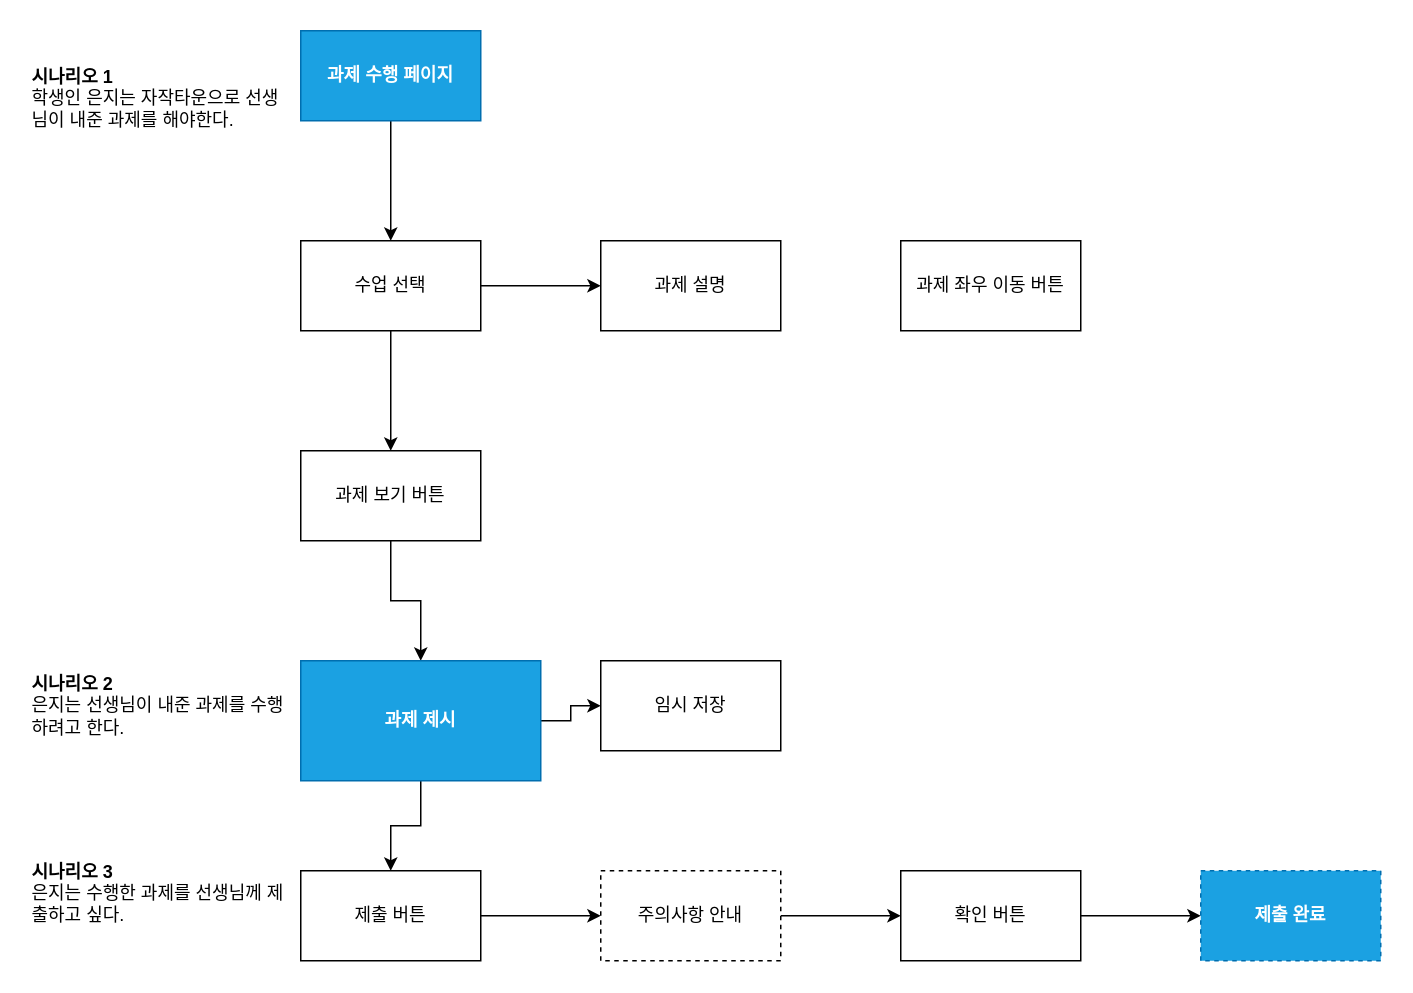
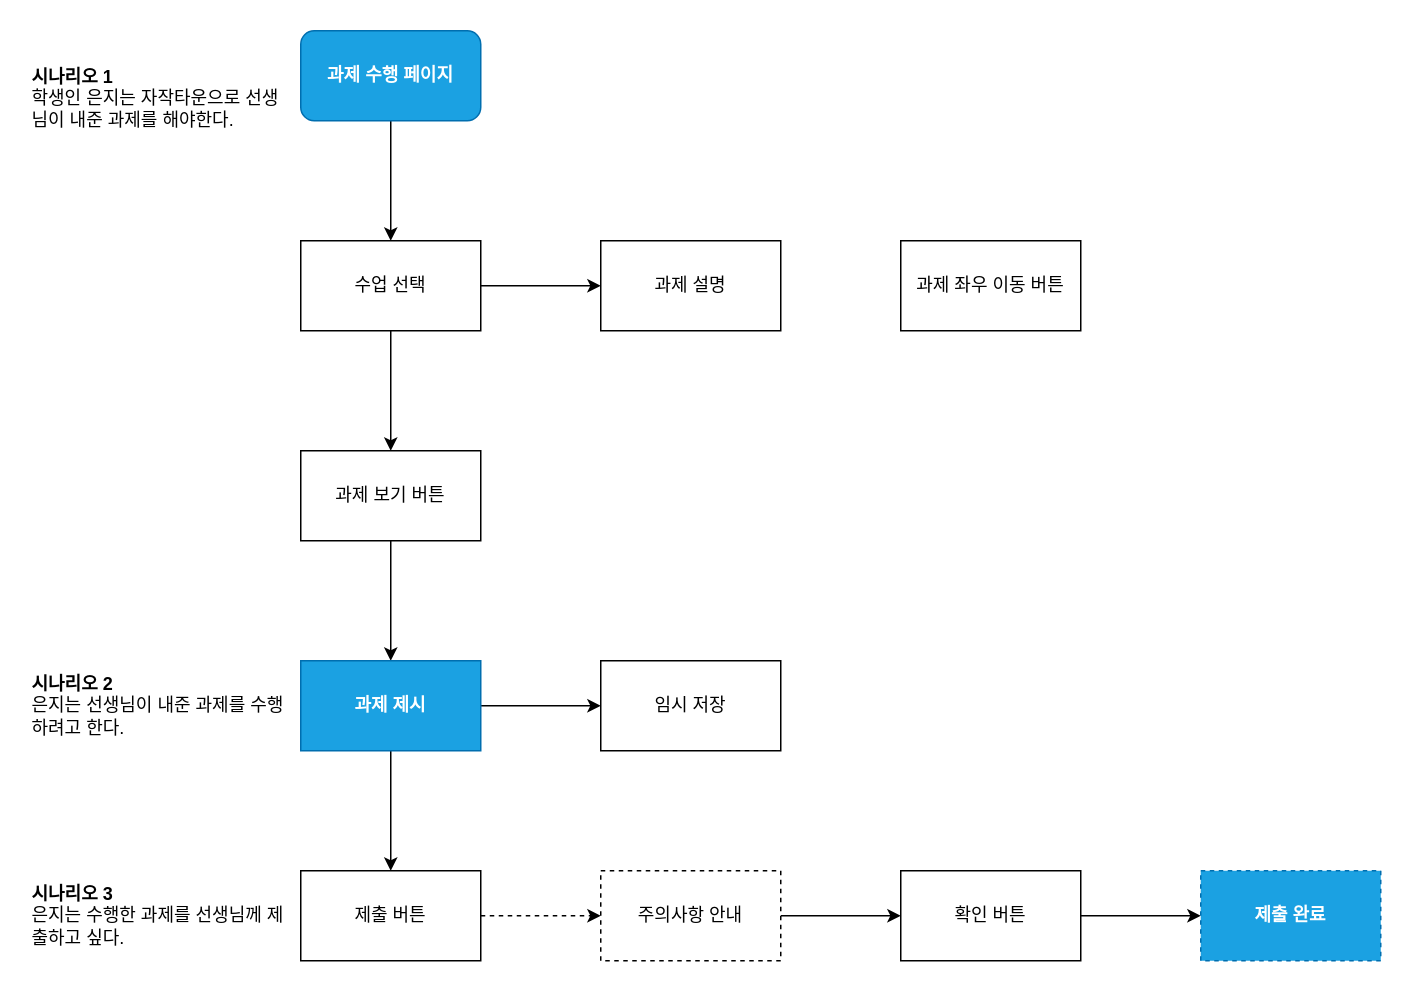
node "과제 수행 페이지": shape rectangle -> rounded rectangle
node "과제 제시": size 240x120 -> 180x90
node "시나리오 3 은지는 수행한 과제를 선생님께 제출하고 싶다.": moved (158, 893) -> (158, 916)
edge "제출 버튼" -> "주의사항 안내": style solid -> dashed
